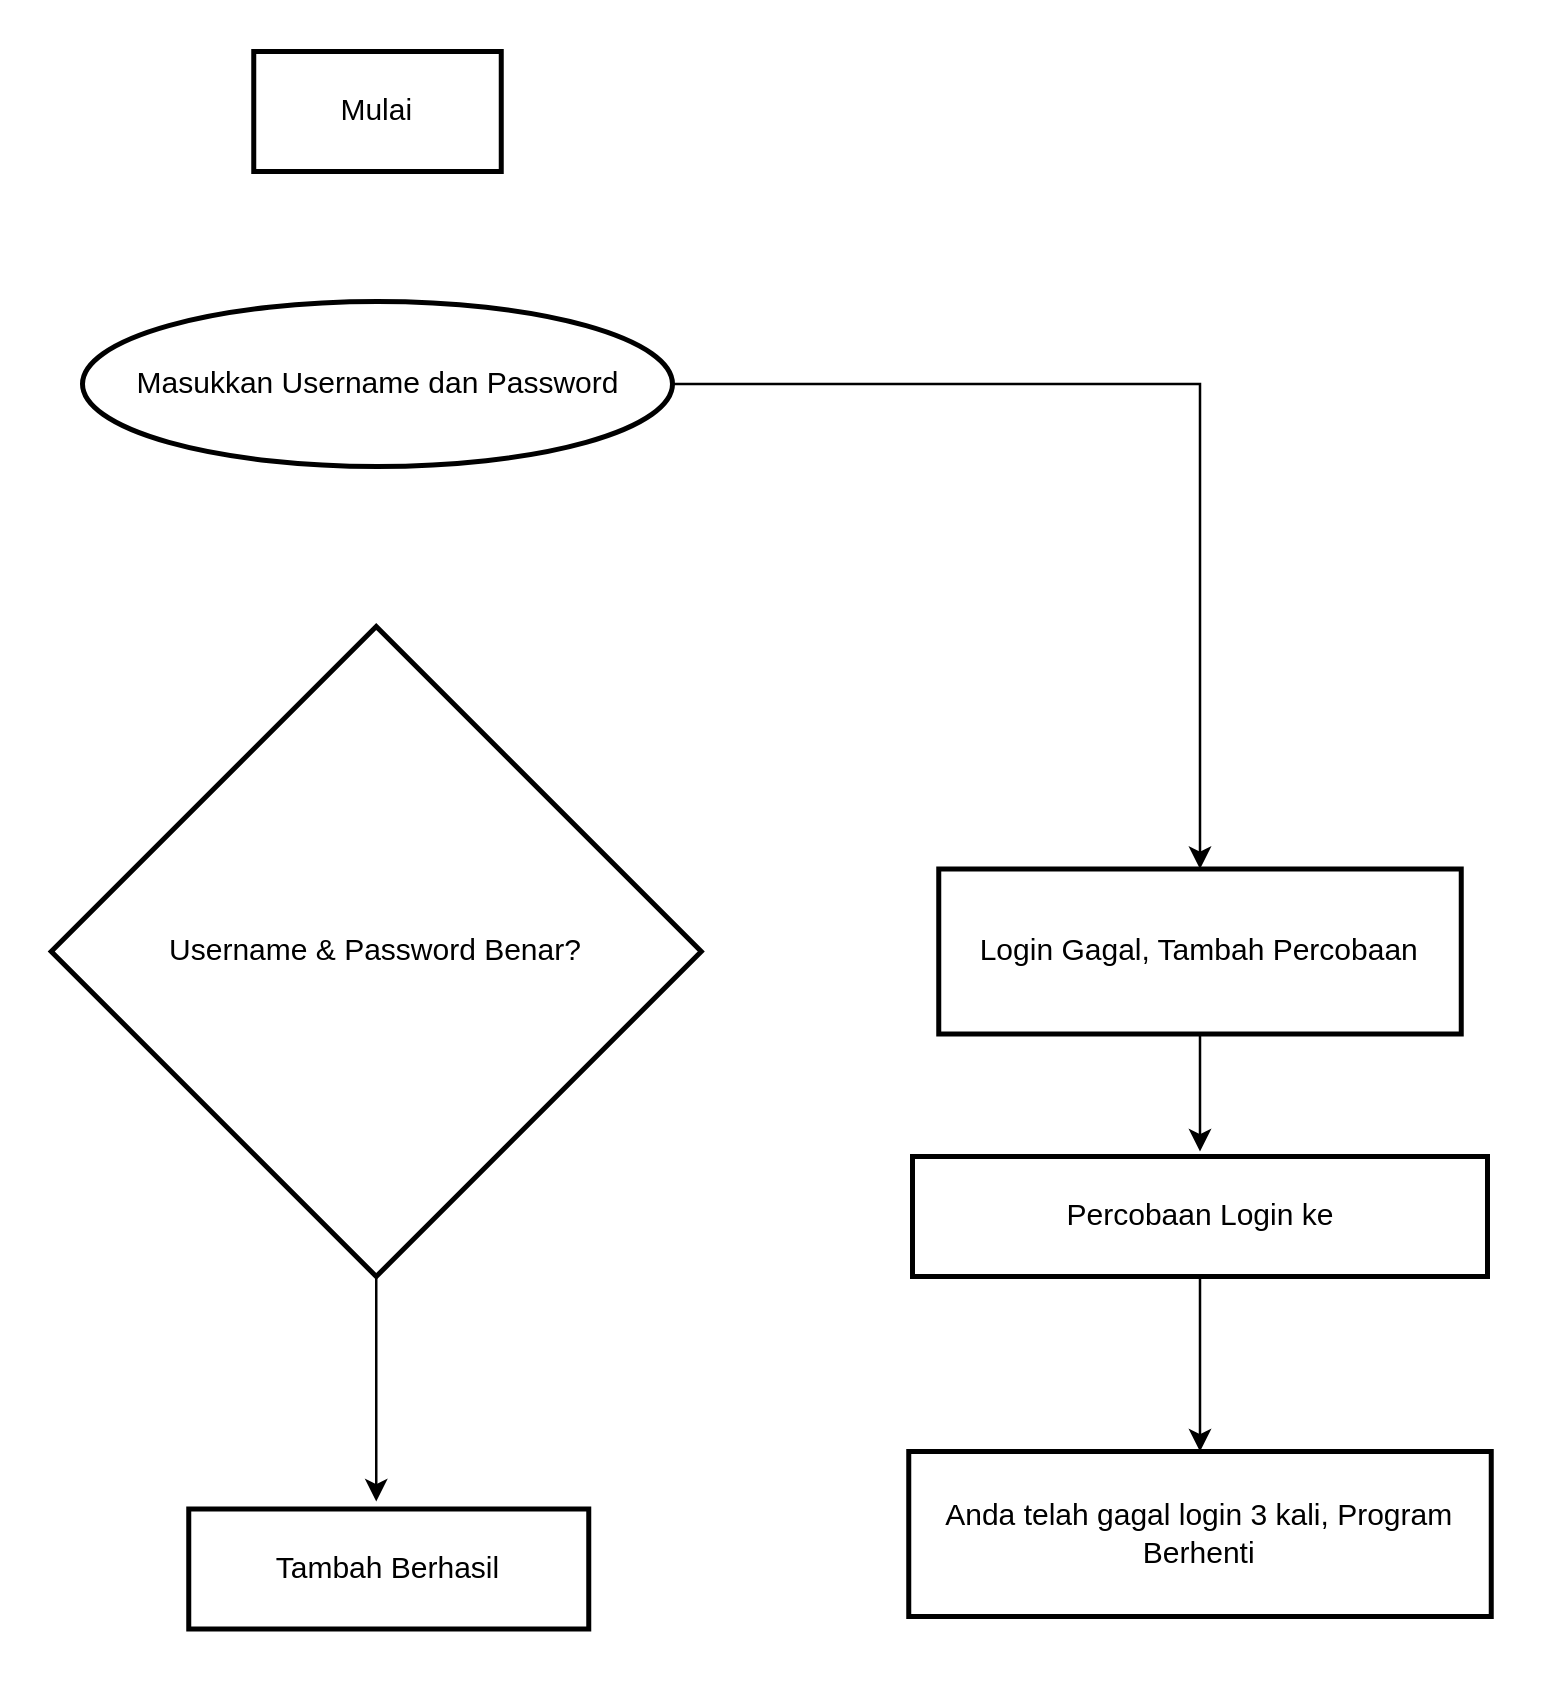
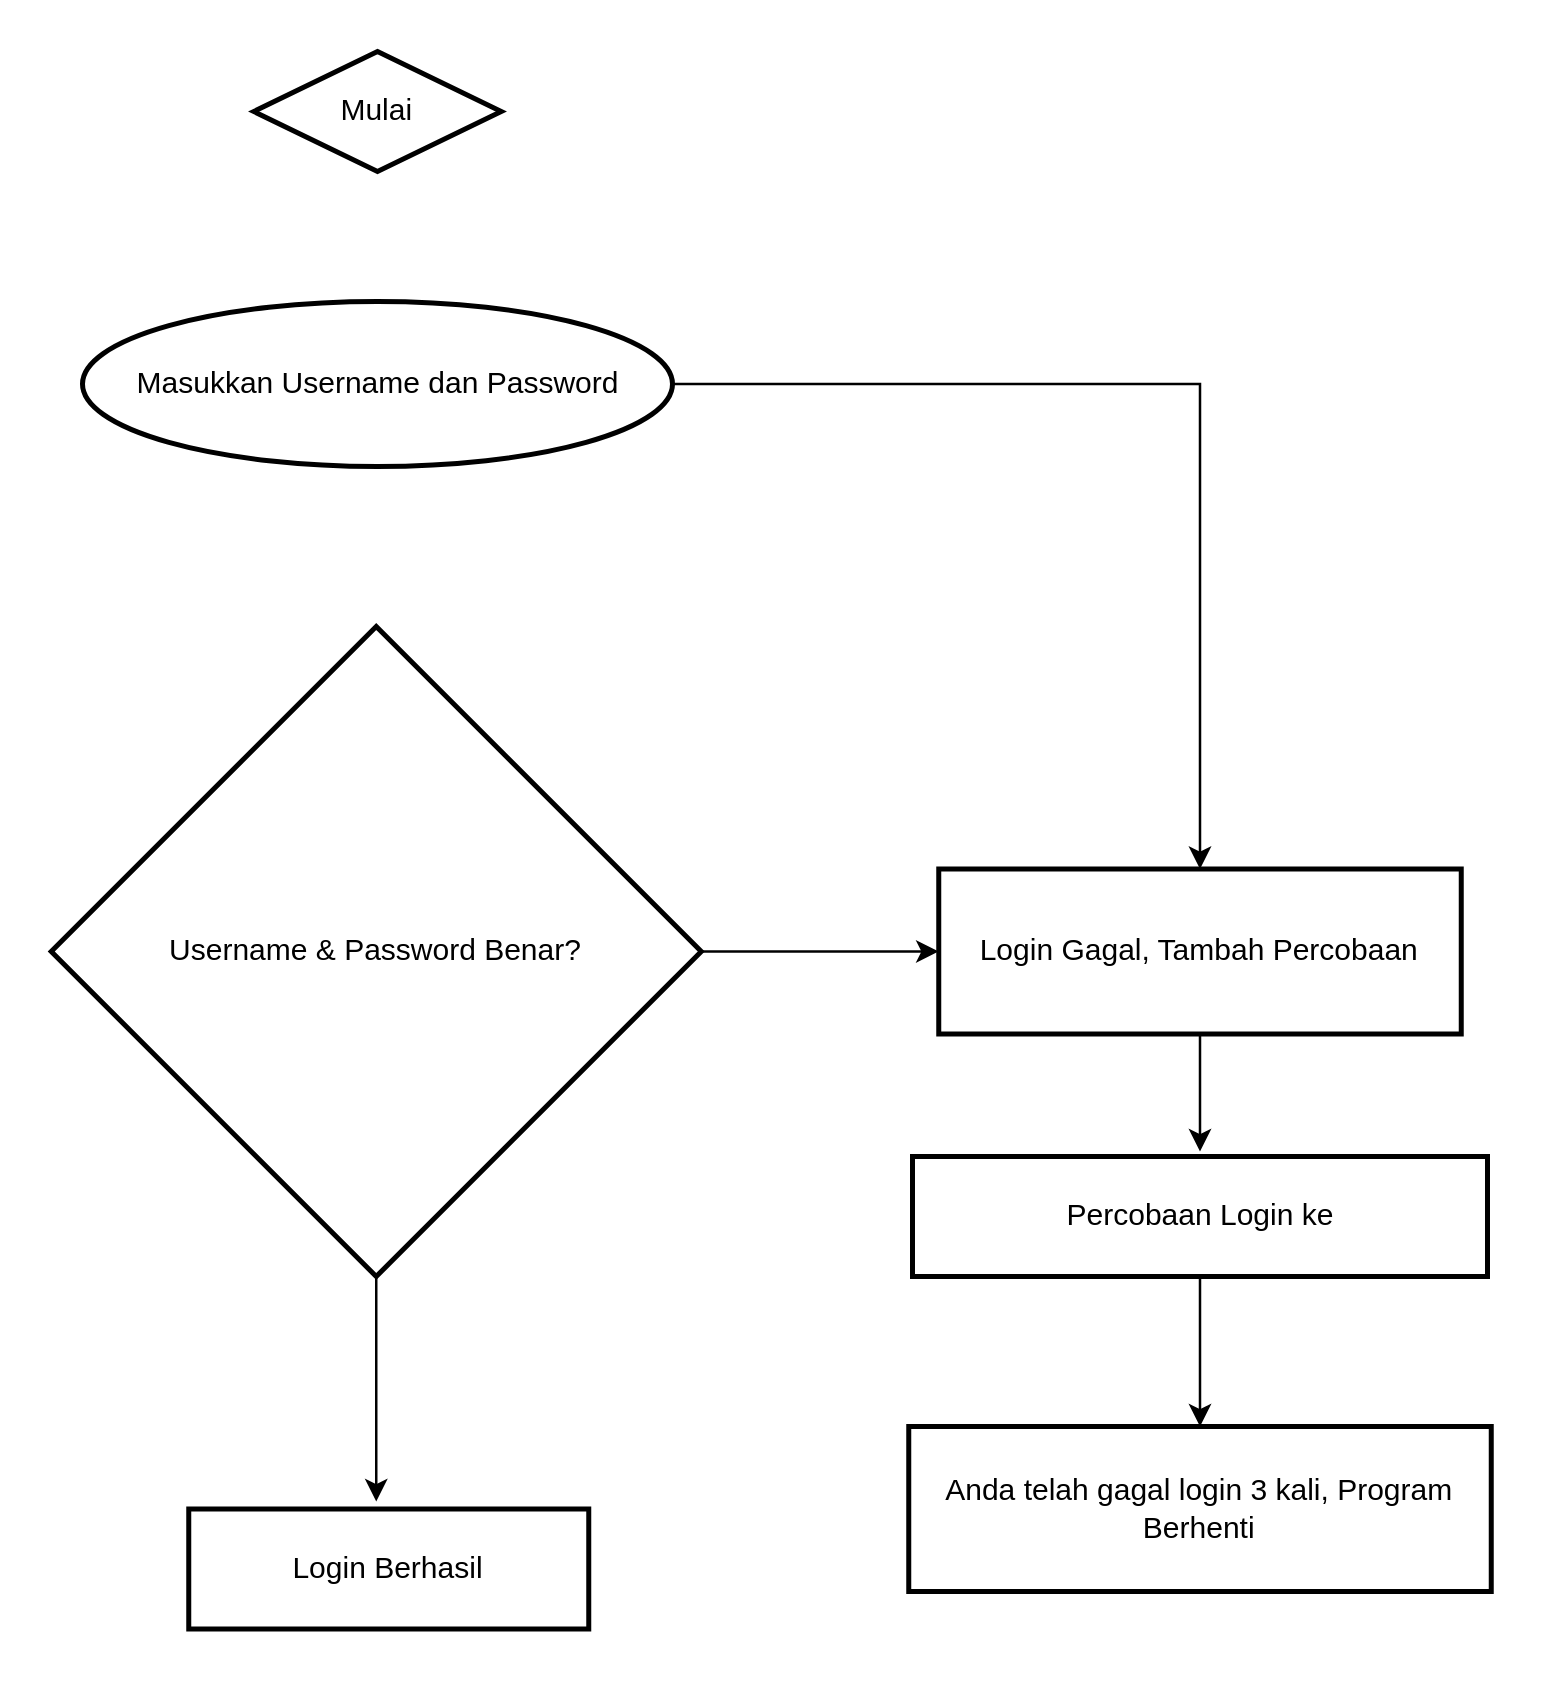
node "Mulai": shape rectangle -> diamond
edge "Username & Password Benar?" -> "Login Gagal, Tambah Percobaan": added
node "Anda telah gagal login 3 kali, Program Berhenti": moved (1200, 1534) -> (1200, 1509)
node "Tambah Berhasil": label "Tambah Berhasil" -> "Login Berhasil"
